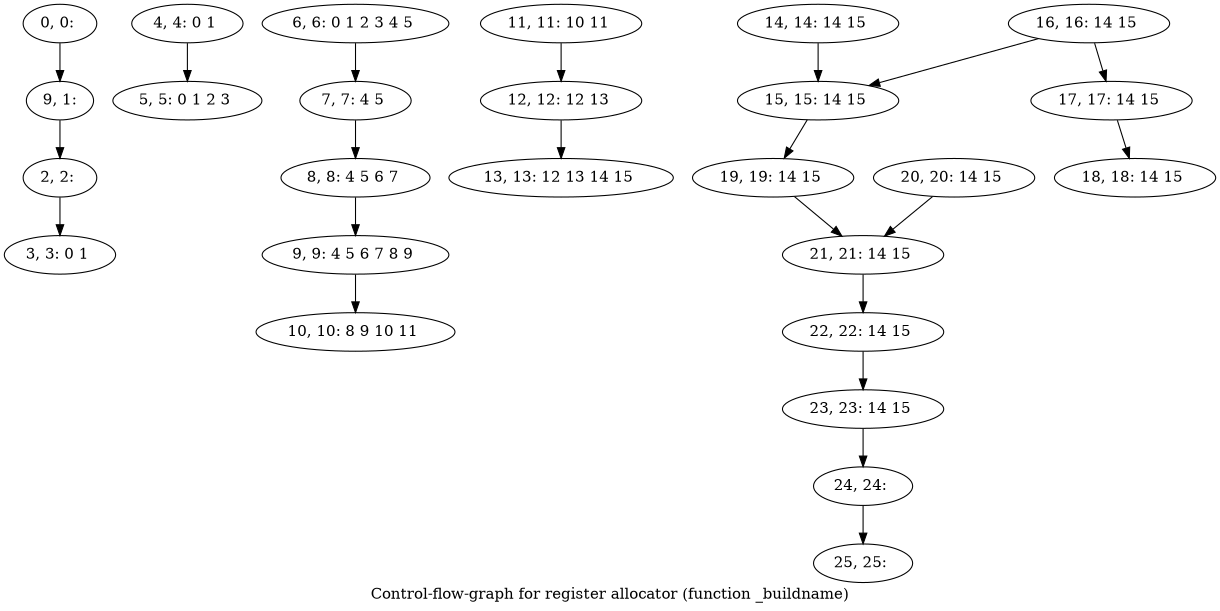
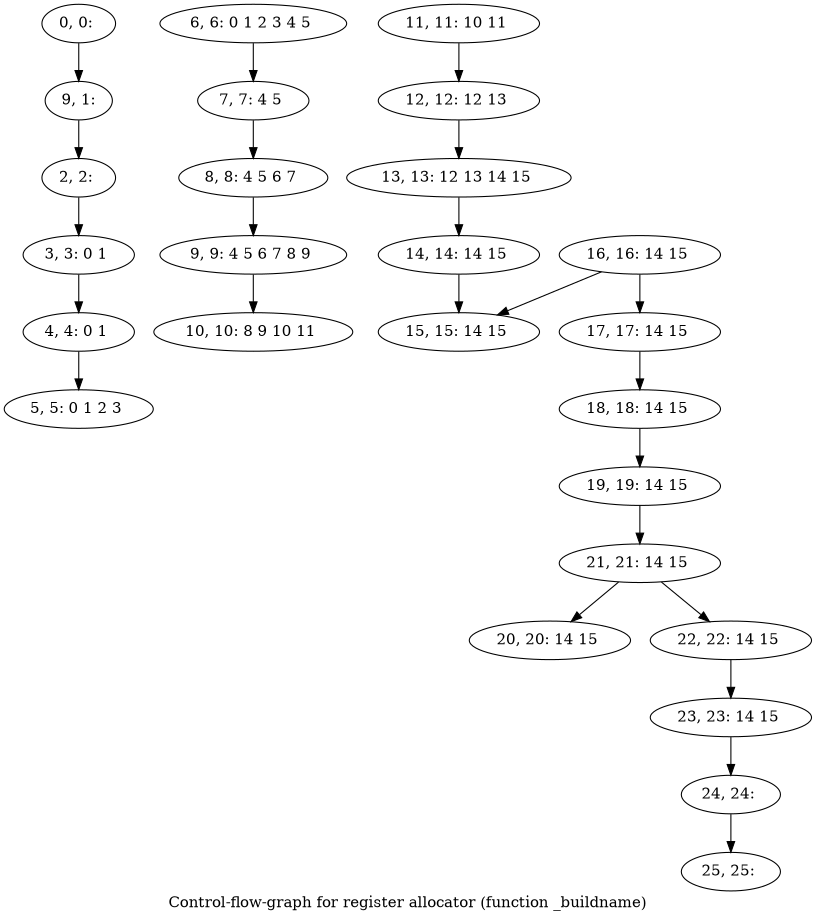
edge "15, 15: 14 15" -> "19, 19: 14 15": now "18, 18: 14 15" -> "19, 19: 14 15"
edge "13, 13: 12 13 14 15" -> "14, 14: 14 15": added
edge "20, 20: 14 15" -> "21, 21: 14 15": reversed
edge "3, 3: 0 1" -> "4, 4: 0 1": added
